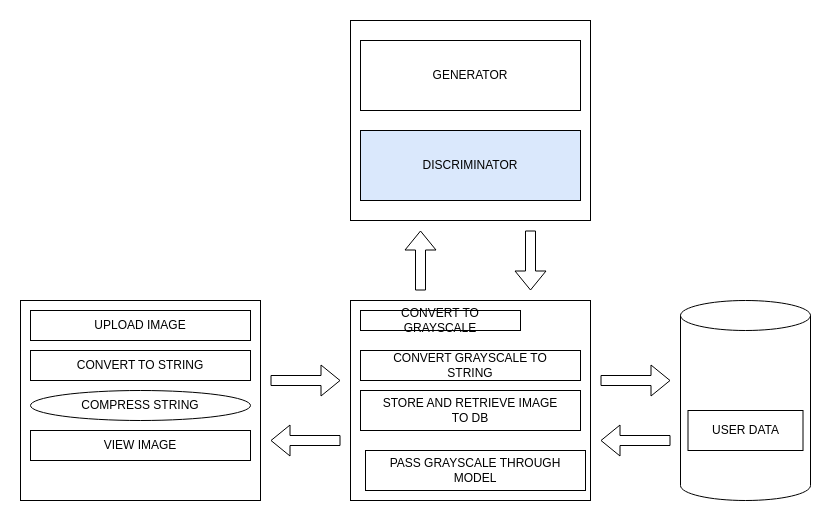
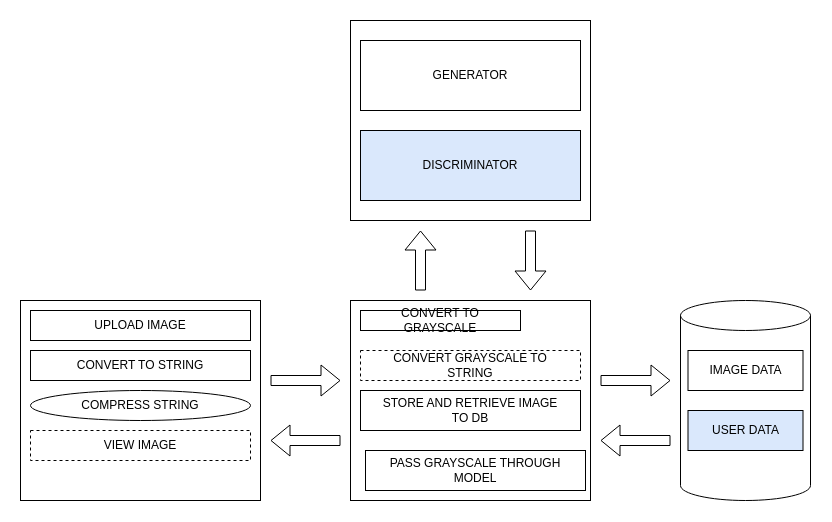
node "CONVERT GRAYSCALE TO STRING": style solid -> dashed
node "IMAGE DATA": added
node "USER DATA": fillcolor #ffffff -> #dae8fc
node "VIEW IMAGE": style solid -> dashed
